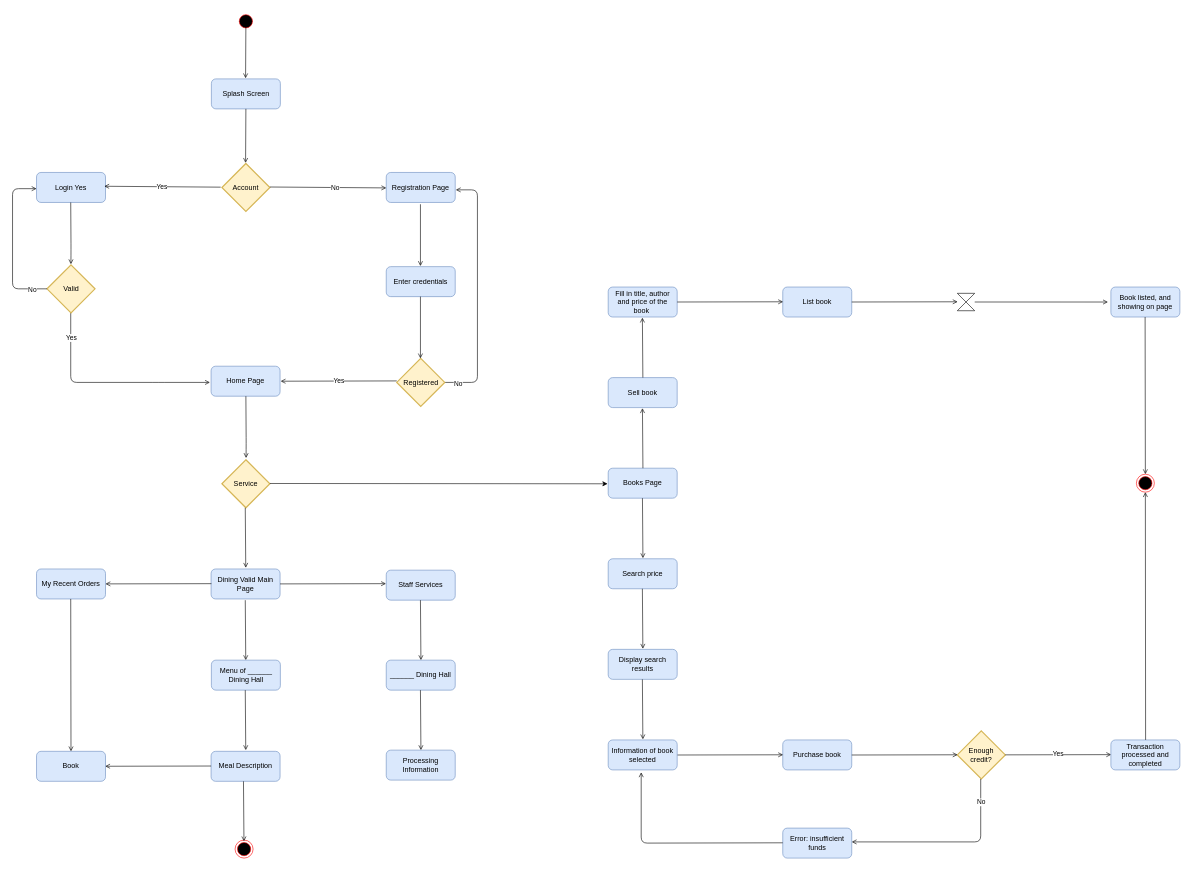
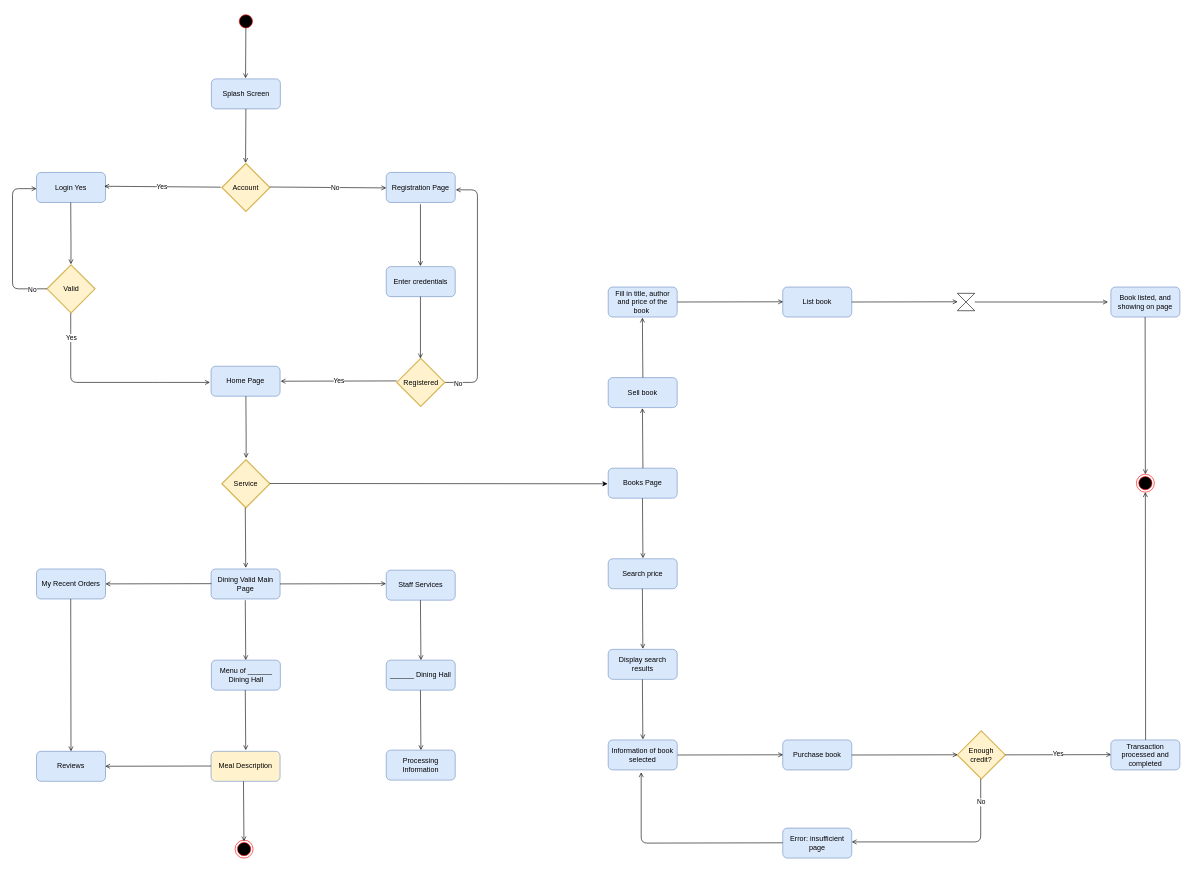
node "Book": label "Book" -> "Reviews"
node "Meal Description": fillcolor #dae8fc -> #fff2cc
node "Error: insufficient funds": label "Error: insufficient funds" -> "Error: insufficient page"
